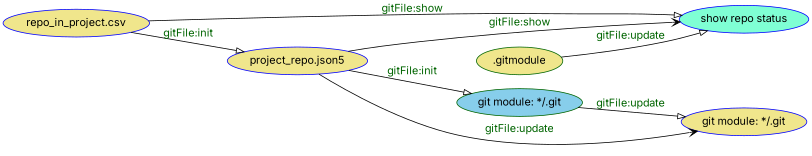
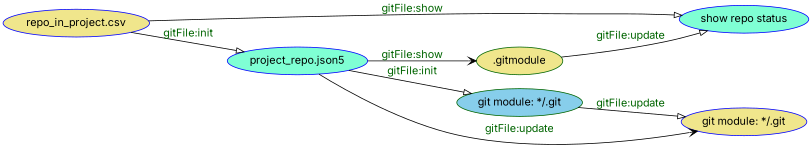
edge "project_repo.json5" -> "show repo status": now "project_repo.json5" -> ".gitmodule"
node "project_repo.json5": fillcolor khaki -> aquamarine
